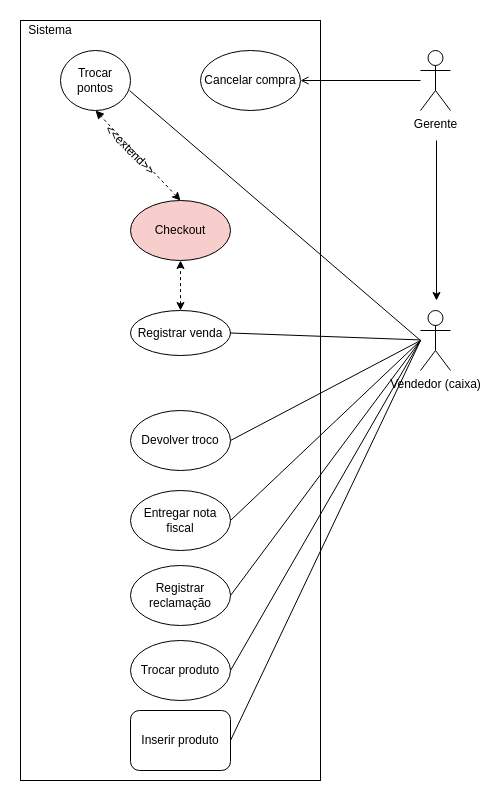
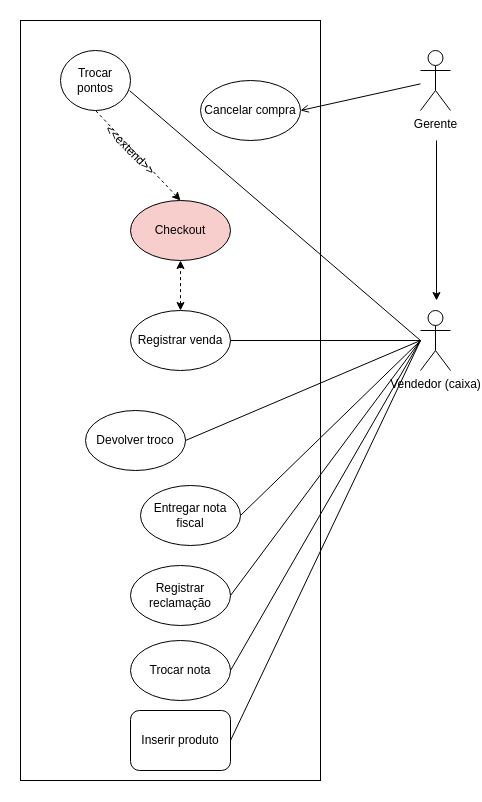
node "Sistema": removed
node "Cancelar compra": moved (251, 81) -> (251, 111)
edge "Trocar pontos" -- "Checkout": arrowhead block -> none
node "Registrar venda": size 100x45 -> 100x60
node "Devolver troco": moved (181, 441) -> (136, 441)
node "Entregar nota fiscal": moved (181, 521) -> (191, 516)
node "Trocar produto": label "Trocar produto" -> "Trocar nota"
